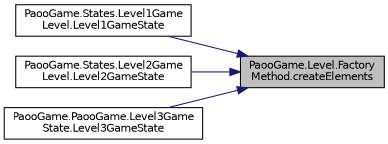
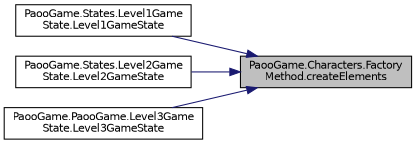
node "PaooGame.States.Level1Game Level.Level1GameState": label "PaooGame.States.Level1Game Level.Level1GameState" -> "PaooGame.States.Level1Game State.Level1GameState"
node "PaooGame.States.Level2Game Level.Level2GameState": label "PaooGame.States.Level2Game Level.Level2GameState" -> "PaooGame.States.Level2Game State.Level2GameState"
node "PaooGame.Level.Factory Method.createElements": label "PaooGame.Level.Factory Method.createElements" -> "PaooGame.Characters.Factory Method.createElements"
